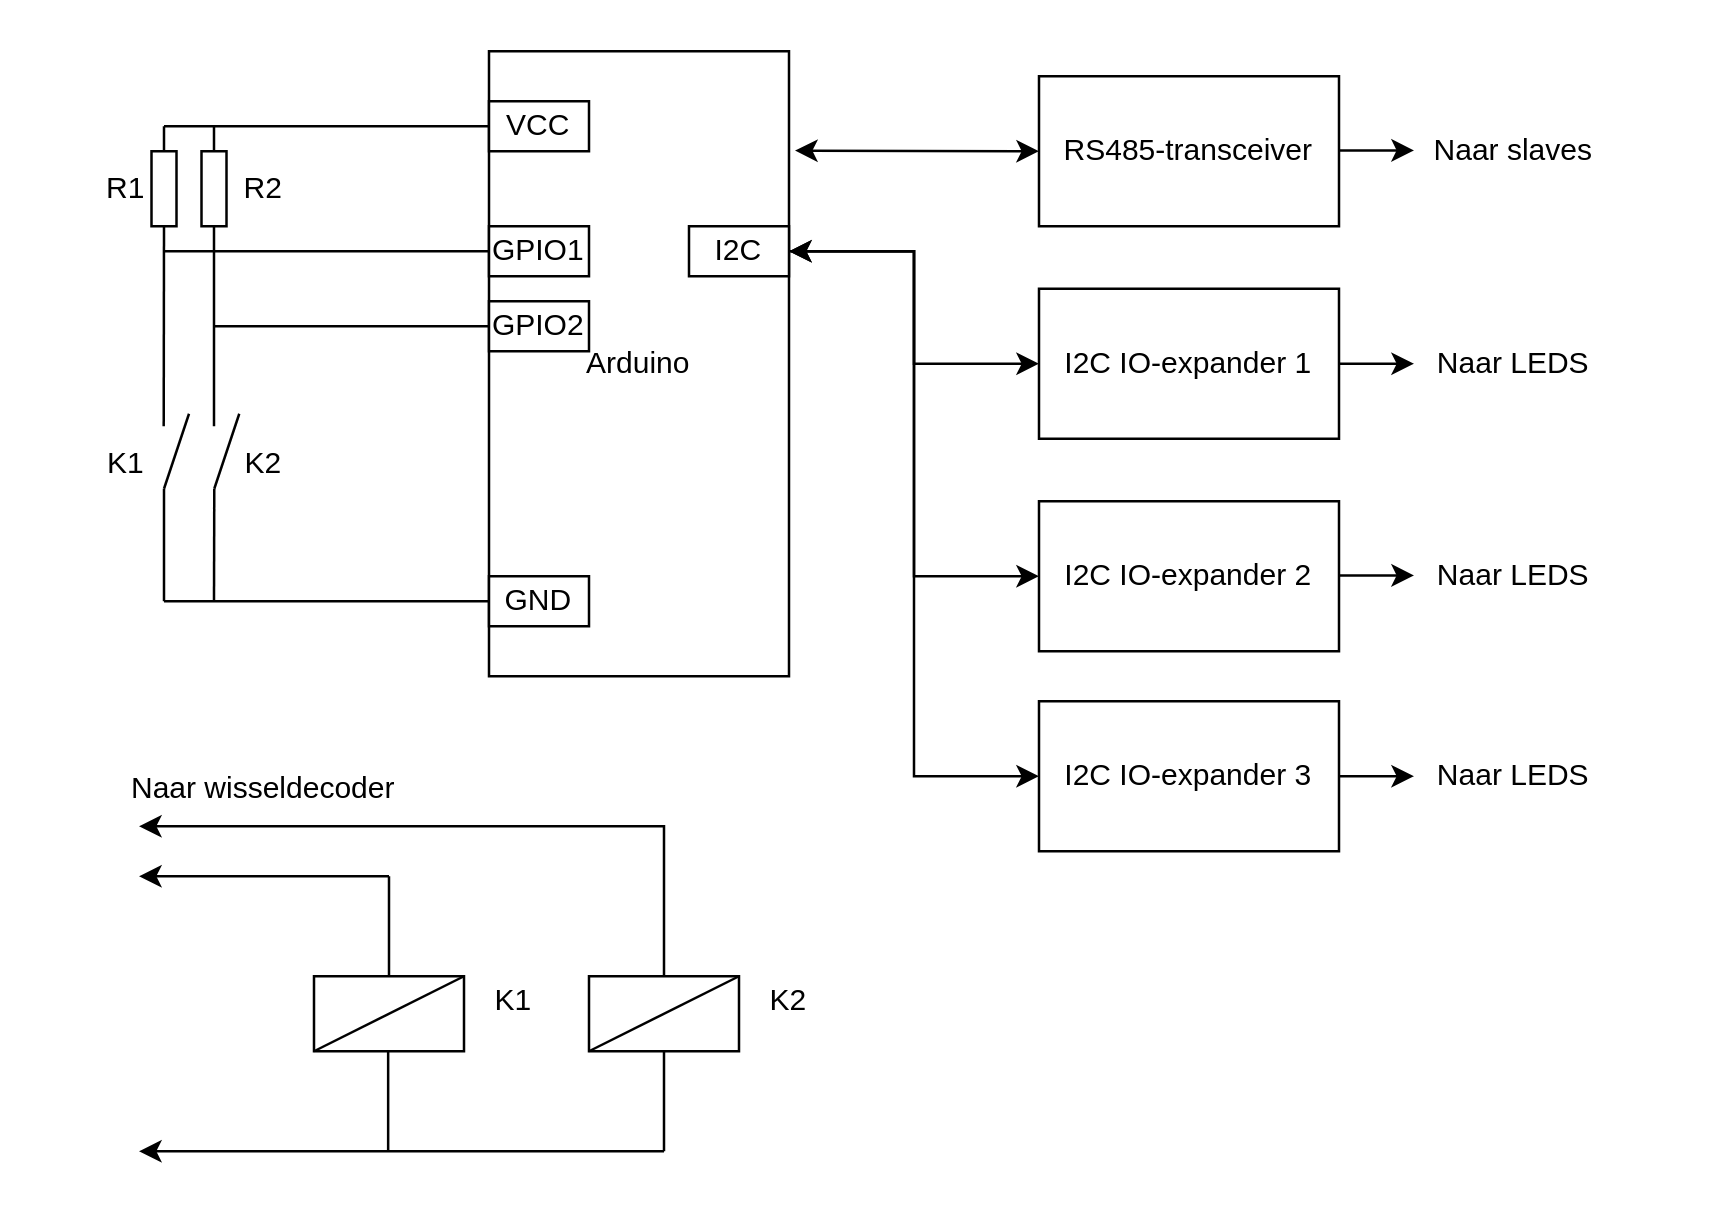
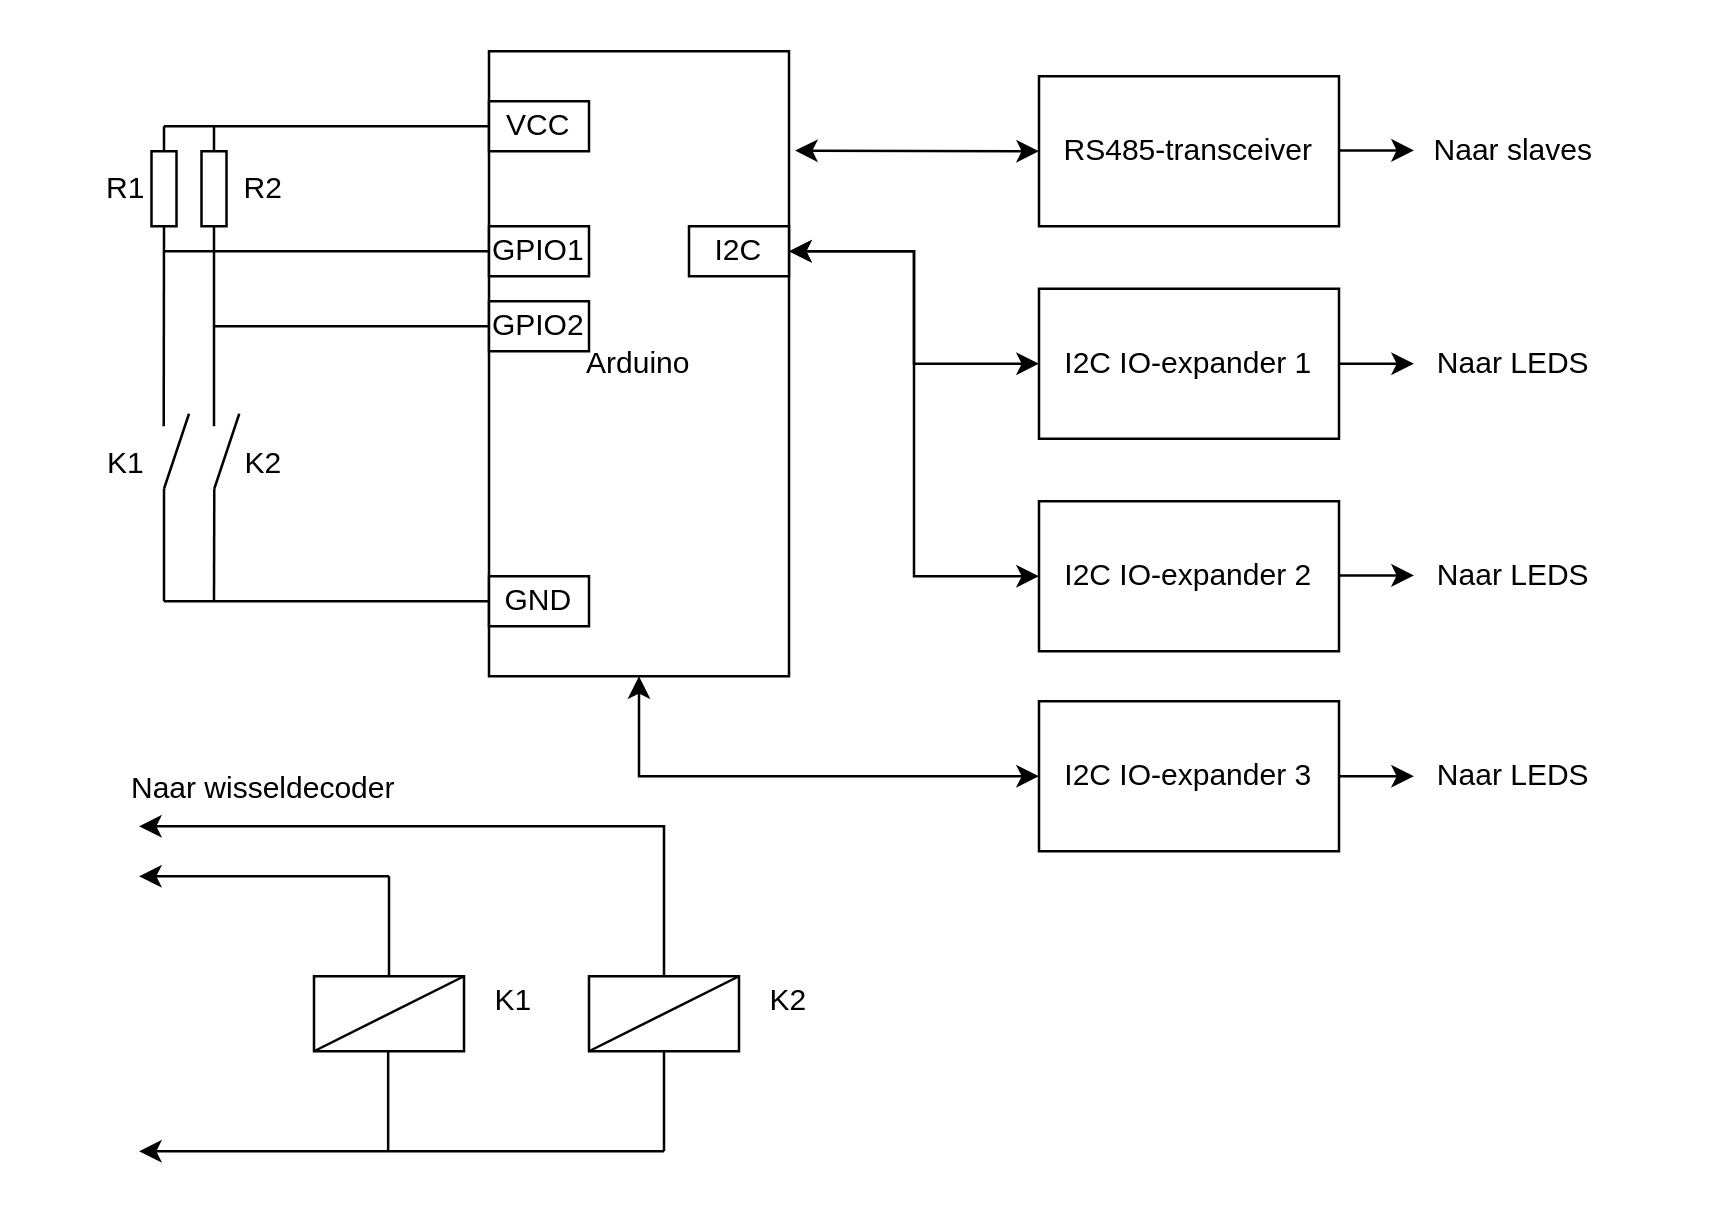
edge "I2C" -> "I2C IO-expander 1": arrowhead none -> classic
edge "I2C" -- "I2C IO-expander 3": now "Arduino" -- "I2C IO-expander 3"
